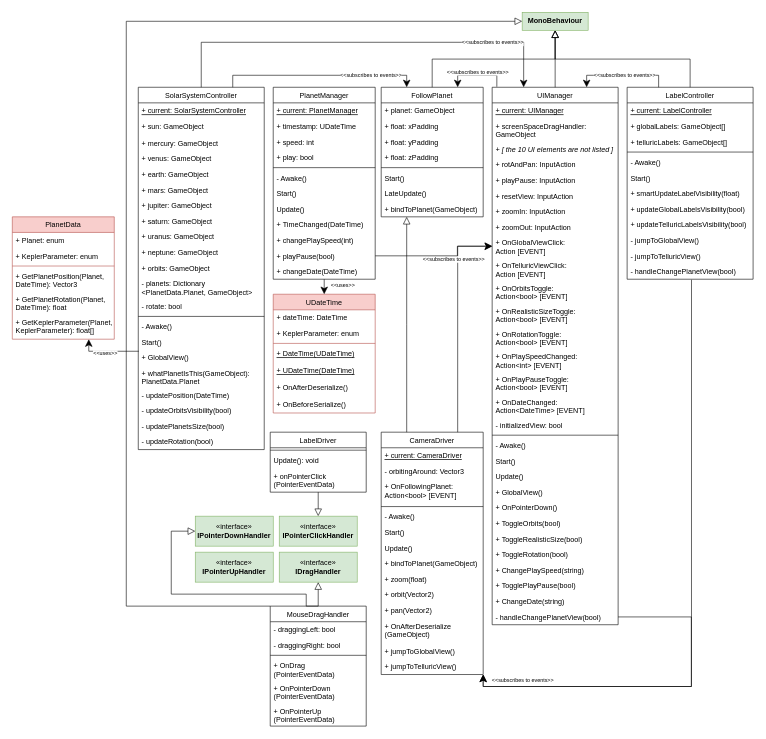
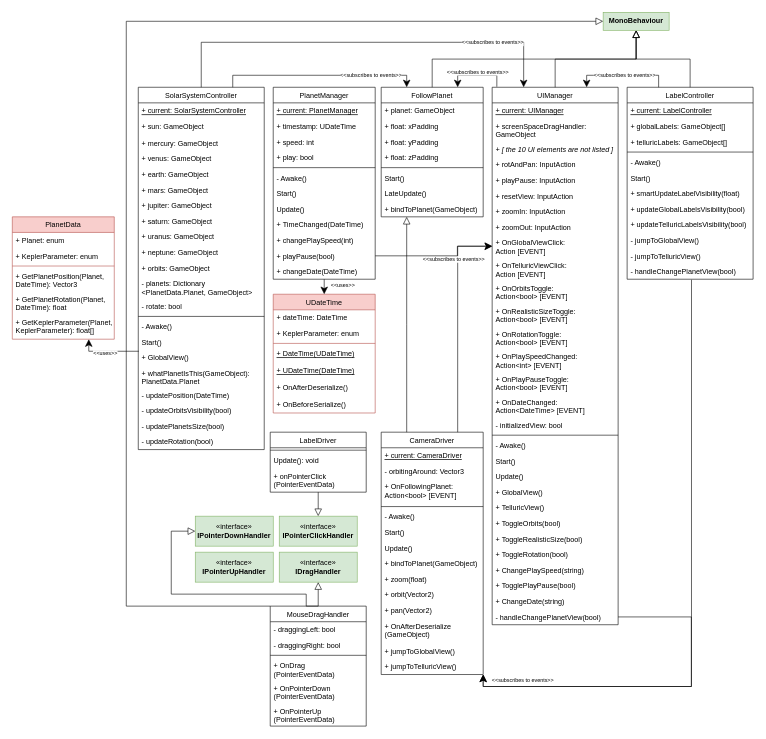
node "MonoBehaviour": moved (555, 21) -> (636, 21)
node "+ OnPointerDown()": label "+ OnPointerDown()" -> "+ TelluricView()"
